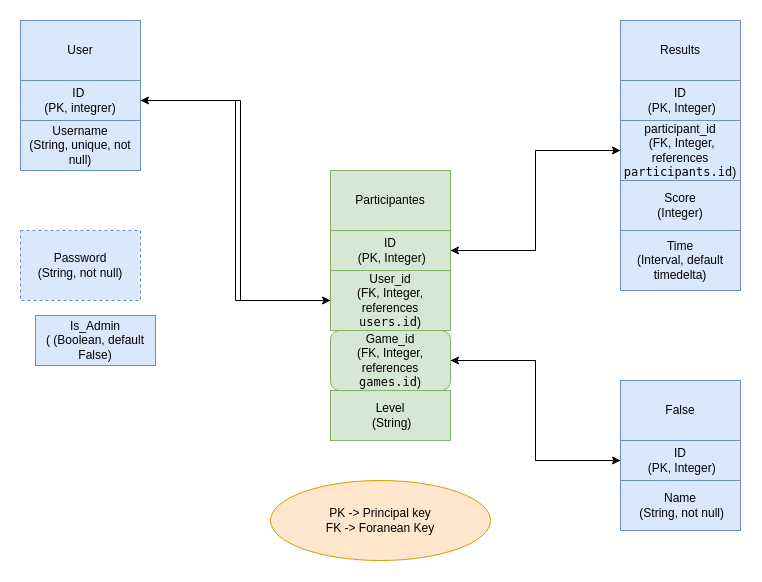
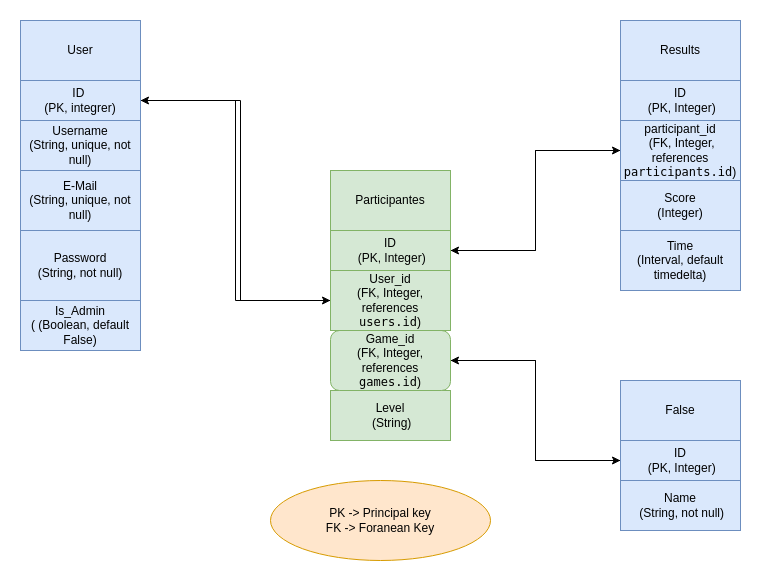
node "E-Mail (String, unique, not null)": added
node "Password (String, not null)": style dashed -> solid
node "Is_Admin ( (Boolean, default False)": moved (96, 341) -> (81, 326)
